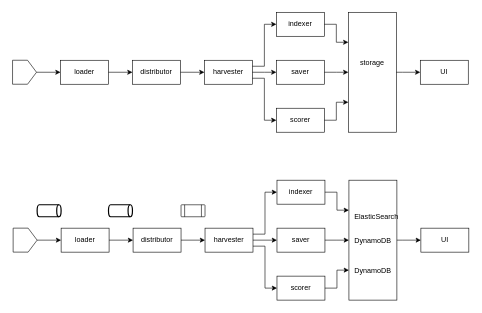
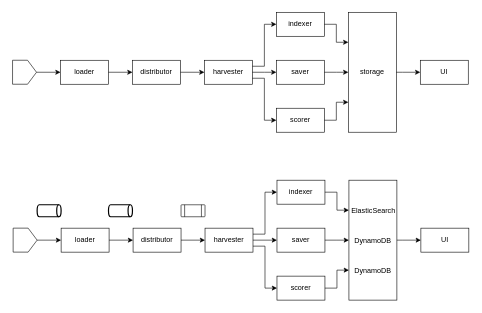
node "storage": moved (372, 63) -> (372, 72)
node "ElasticSearch": moved (377, 217) -> (374, 211)
